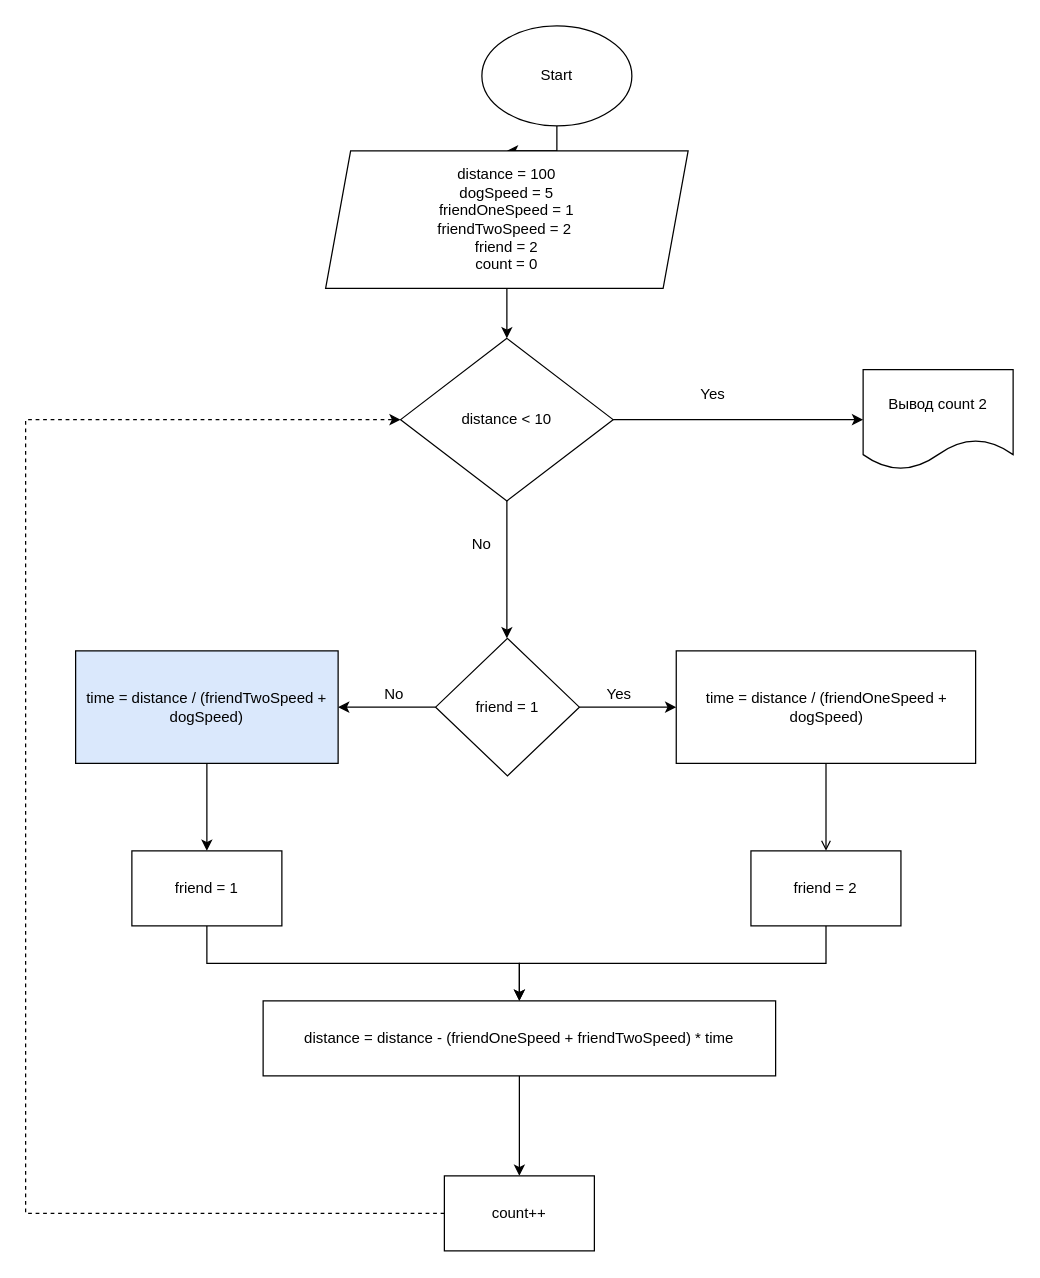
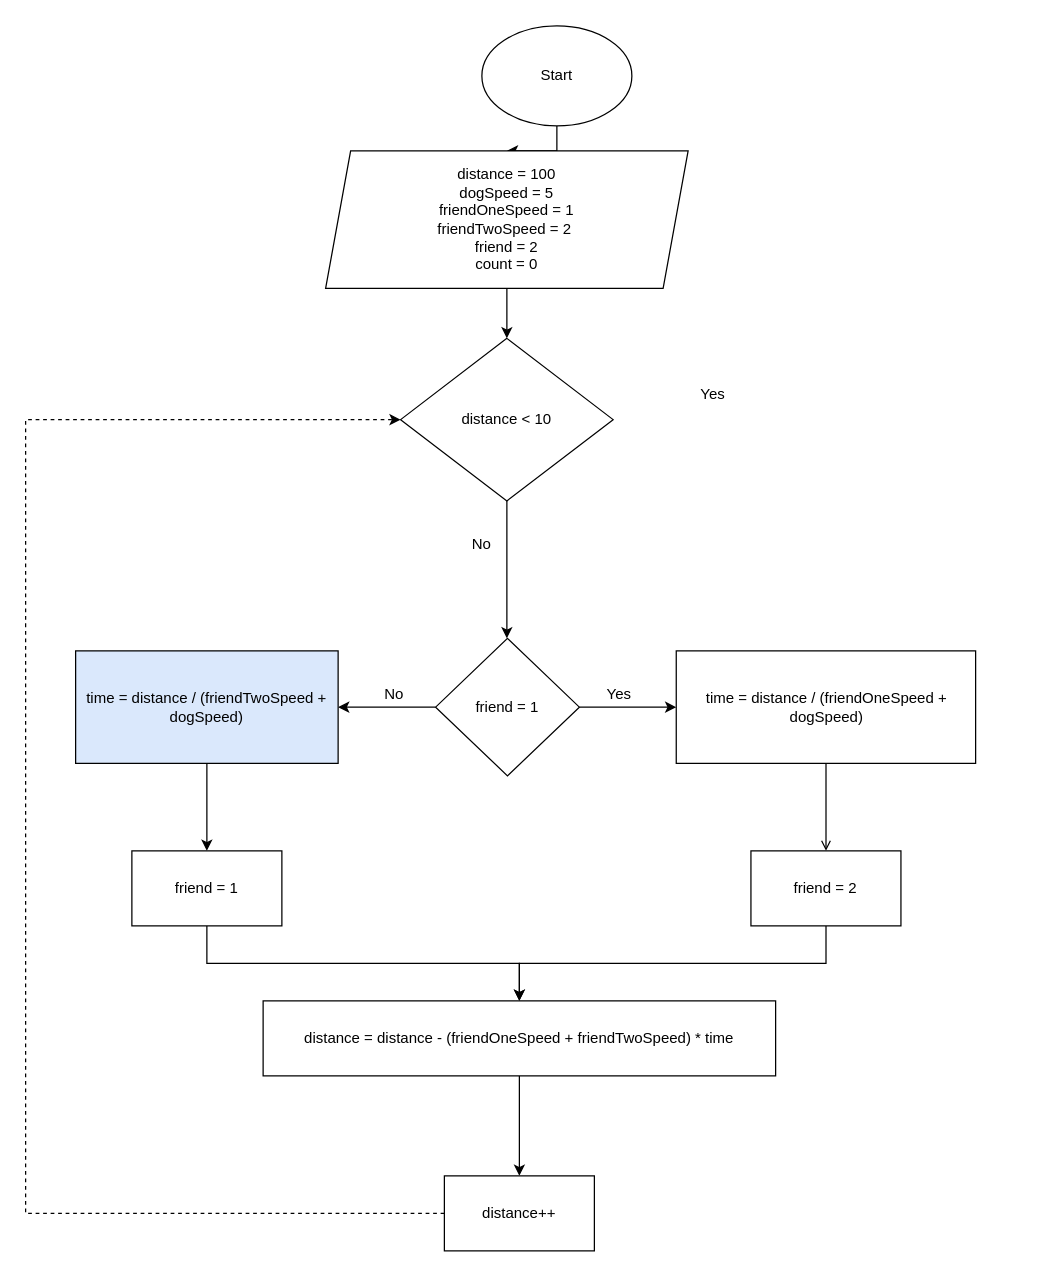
edge "distance < 10" -> "Вывод count 2": removed
node "Вывод count 2": removed
node "count++": label "count++" -> "distance++"
